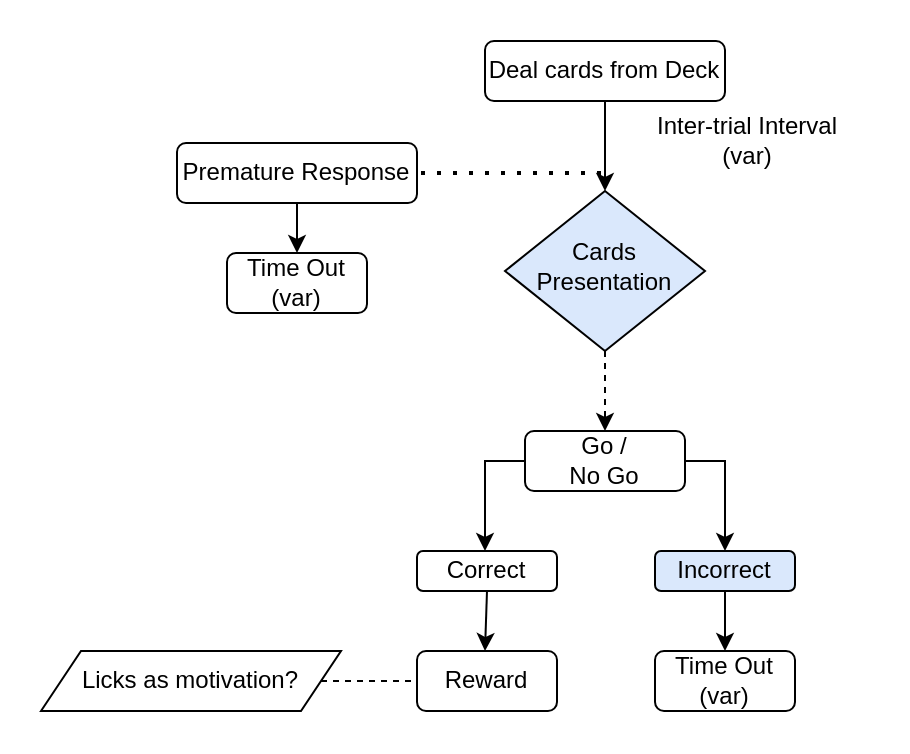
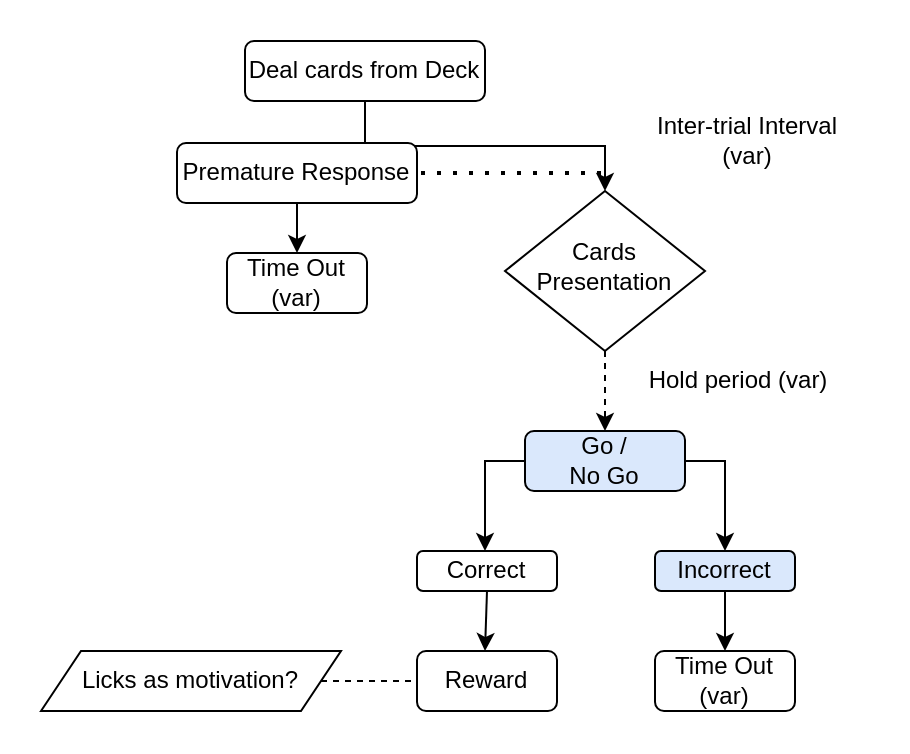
node "Deal cards from Deck": moved (605, 71) -> (365, 71)
node "Cards Presentation": fillcolor #dae8fc -> #ffffff
node "Hold period (var)": added
node "Go / No Go": fillcolor #ffffff -> #dae8fc
